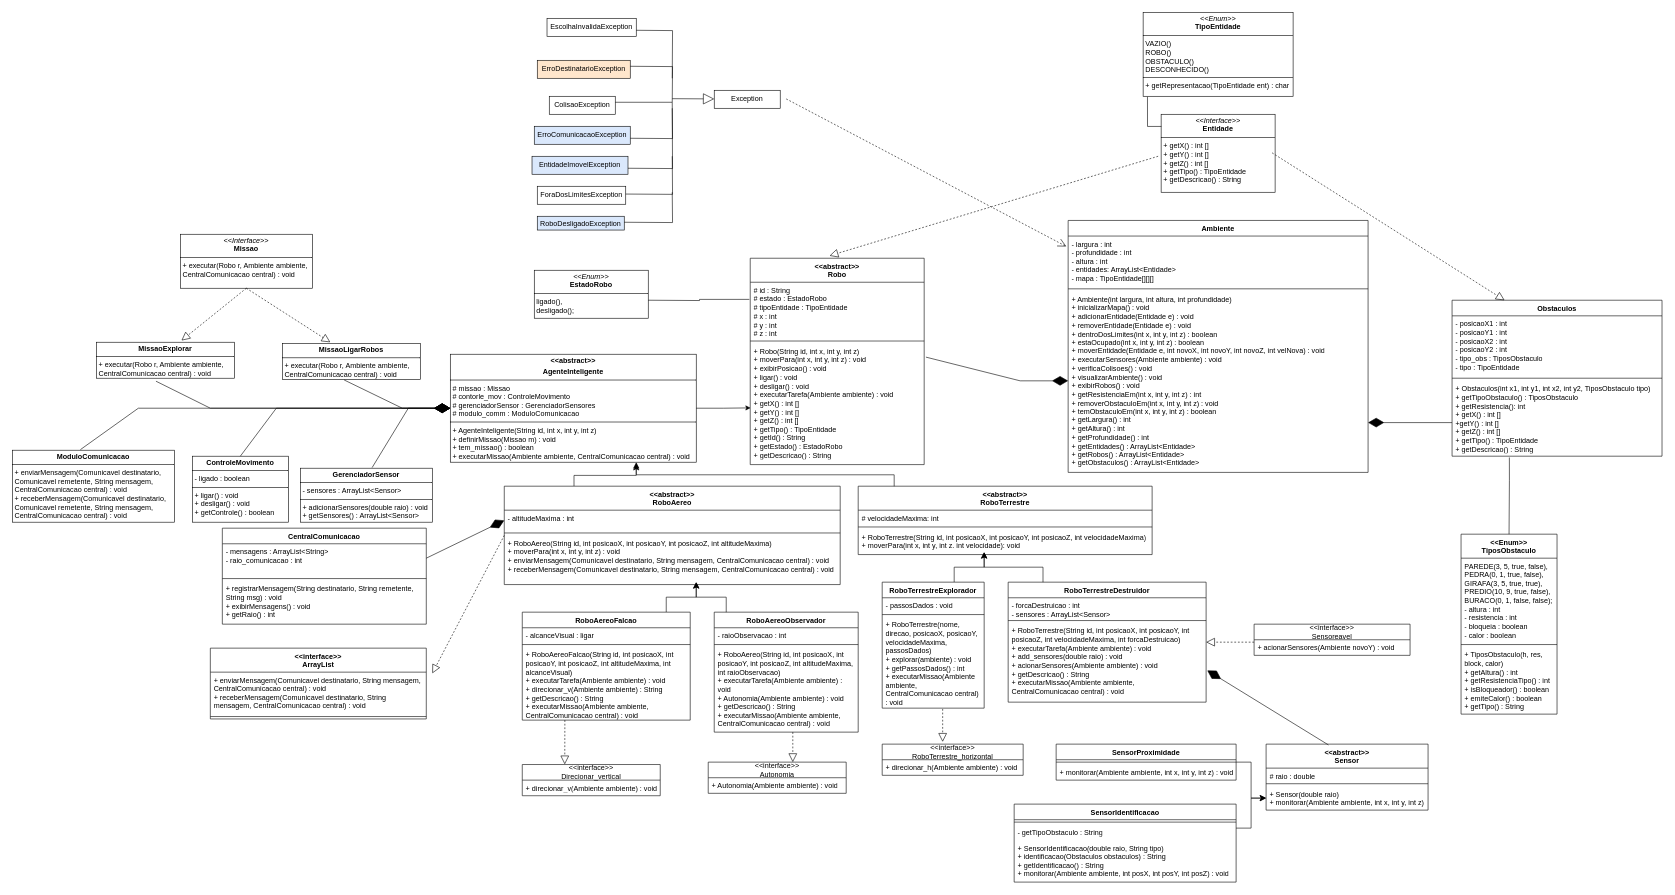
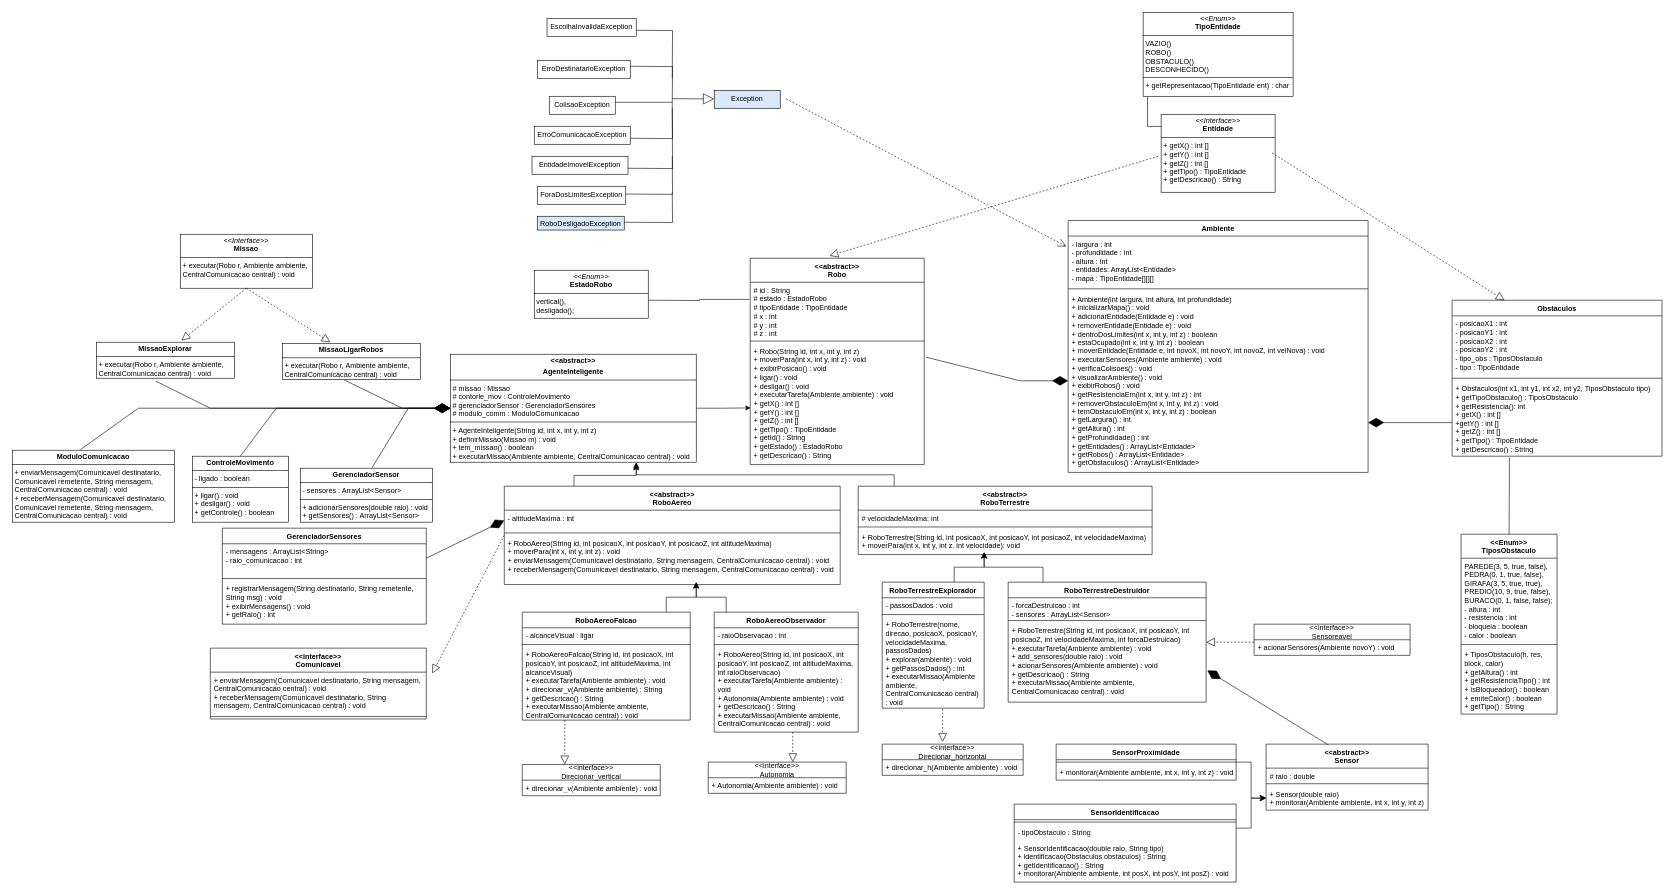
node "ErroDestinatarioException": fillcolor #ffe6cc -> #ffffff
node "Exception": fillcolor #ffffff -> #dae8fc
node "ErroComunicacaoException": fillcolor #dae8fc -> #ffffff
node "EntidadeImovelException": fillcolor #dae8fc -> #ffffff
node "<<Enum>> EstadoRobo ligado(), desligado();": label "<<Enum>> EstadoRobo ligado(), desligado();" -> "<<Enum>> EstadoRobo vertical(), desligado();"
node "CentralComunicacao": label "CentralComunicacao" -> "GerenciadorSensores"
node "<<interface>> ArrayList": label "<<interface>> ArrayList" -> "<<interface>> Comunicavel"
node "<<interface>> RoboTerrestre_horizontal": label "<<interface>> RoboTerrestre_horizontal" -> "<<interface>> Direcionar_horizontal"
node "- getTipoObstaculo : String": label "- getTipoObstaculo : String" -> "- tipoObstaculo : String"
